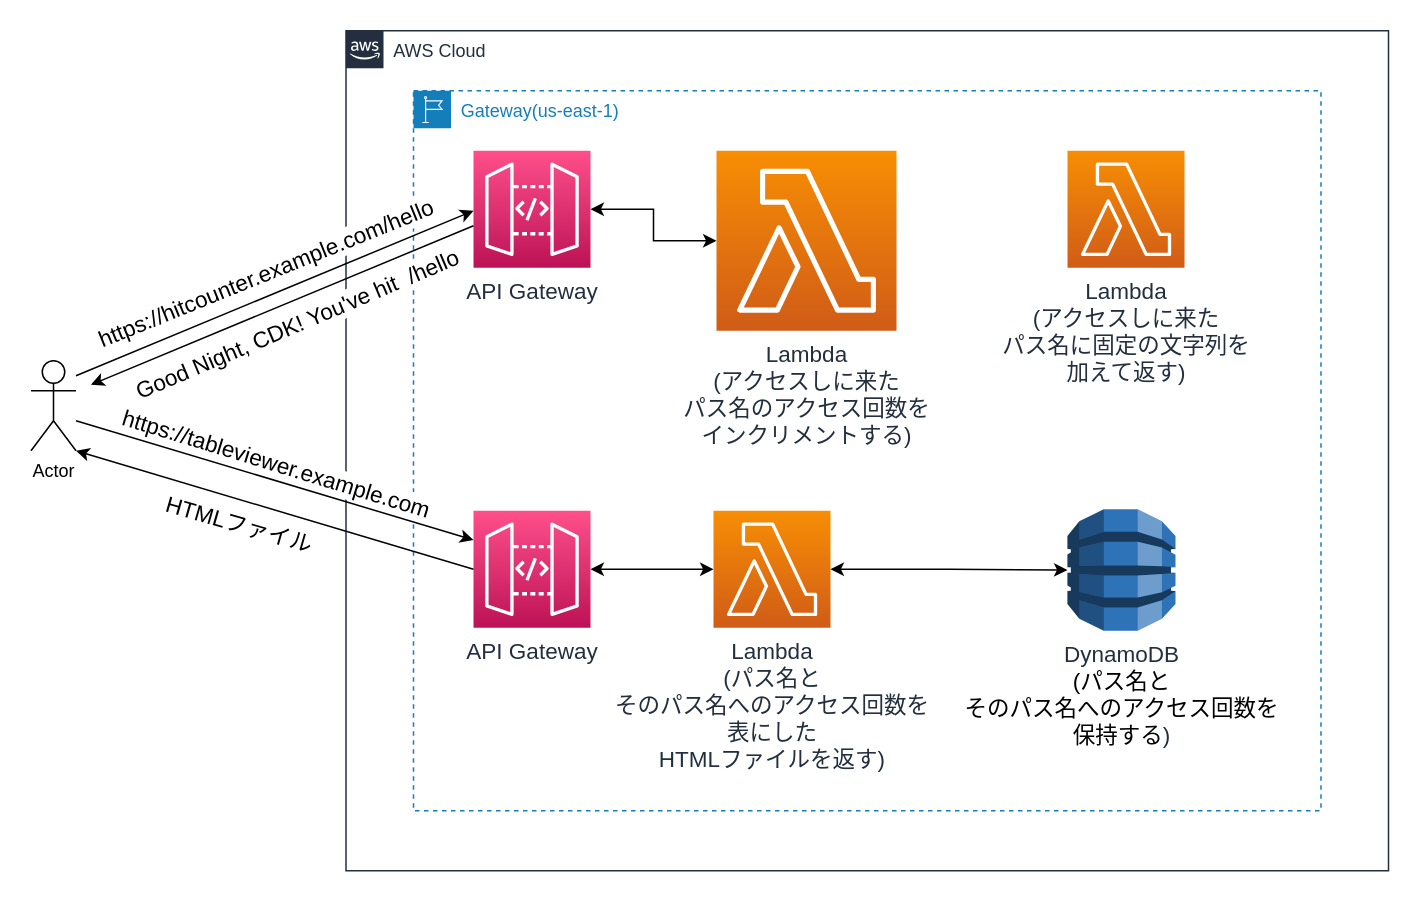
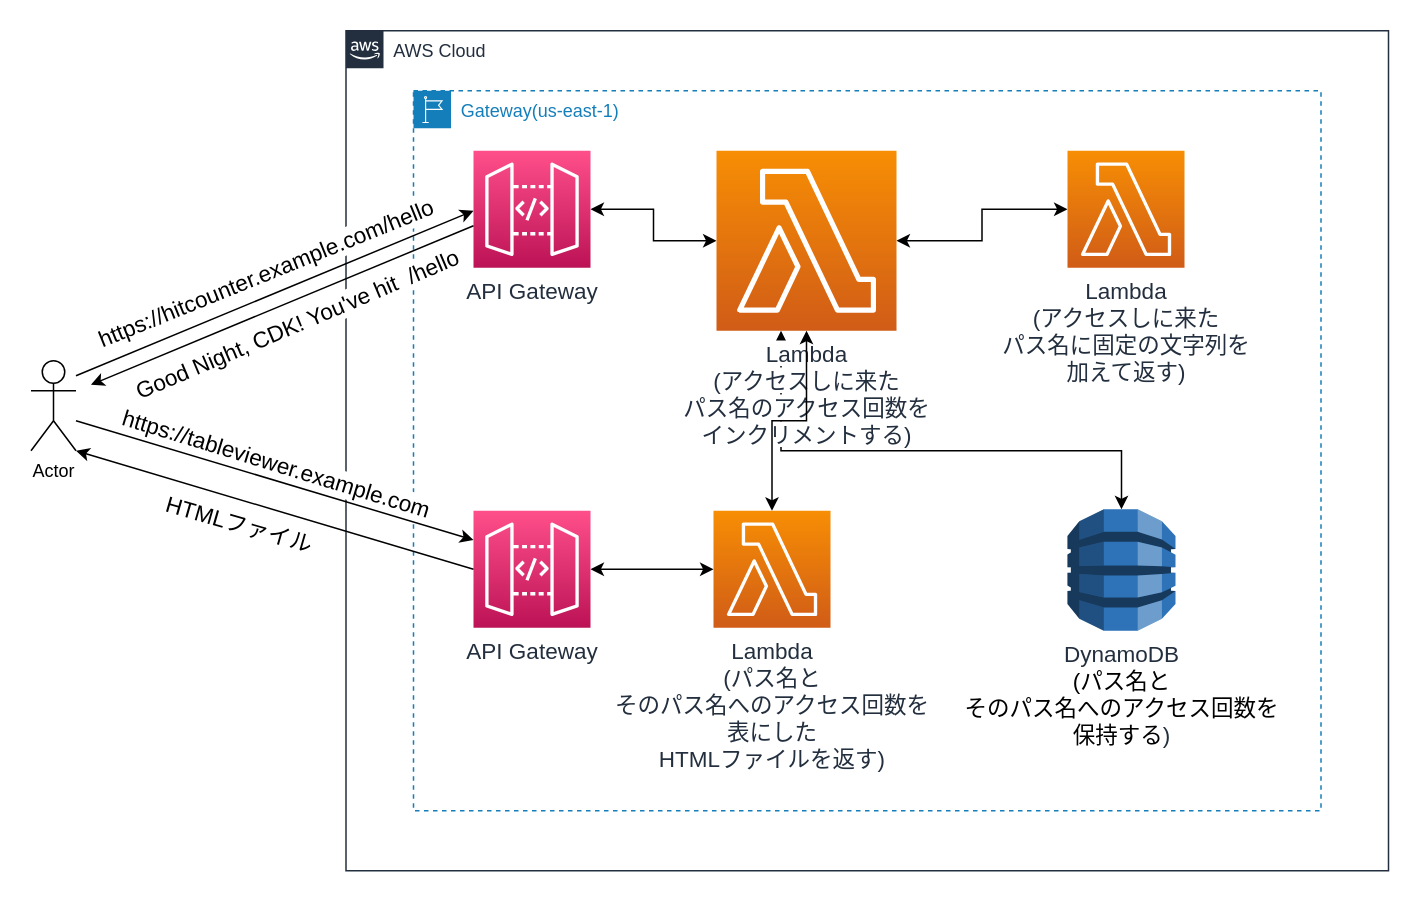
edge "Lambda(アクセスしに来た パス名に固定の文字列を 加えて返す)" -- "Lambda (アクセスしに来た パス名のアクセス回数を インクリメントする)": added
edge "Lambda (アクセスしに来た パス名のアクセス回数を インクリメントする)" -- "DynamoDB(パス名と そのパス名へのアクセス回数を 保持する)": added
edge "Lambda(パス名と そのパス名へのアクセス回数を 表にした HTMLファイルを返す)" -- "DynamoDB(パス名と そのパス名へのアクセス回数を 保持する)": now "Lambda(パス名と そのパス名へのアクセス回数を 表にした HTMLファイルを返す)" -- "Lambda (アクセスしに来た パス名のアクセス回数を インクリメントする)"
